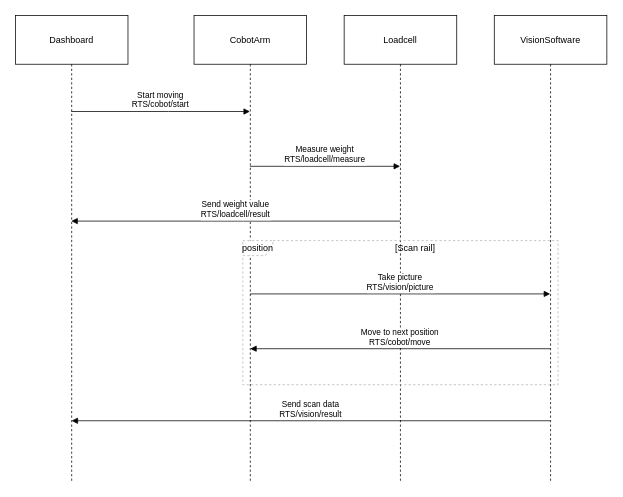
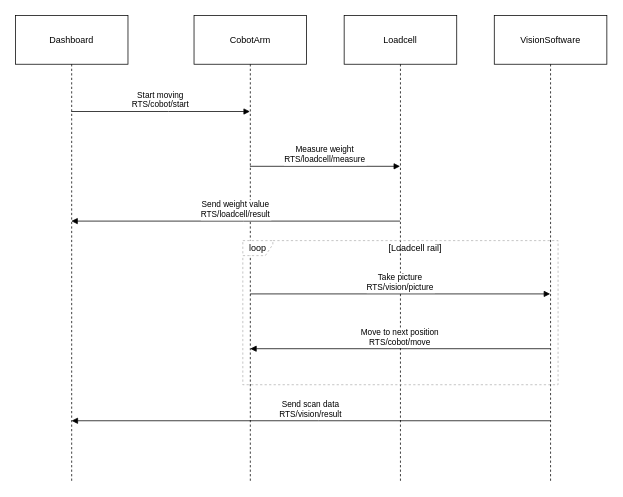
node "position": label "position" -> "loop"
node "[Scan rail]": label "[Scan rail]" -> "[Loadcell rail]"
